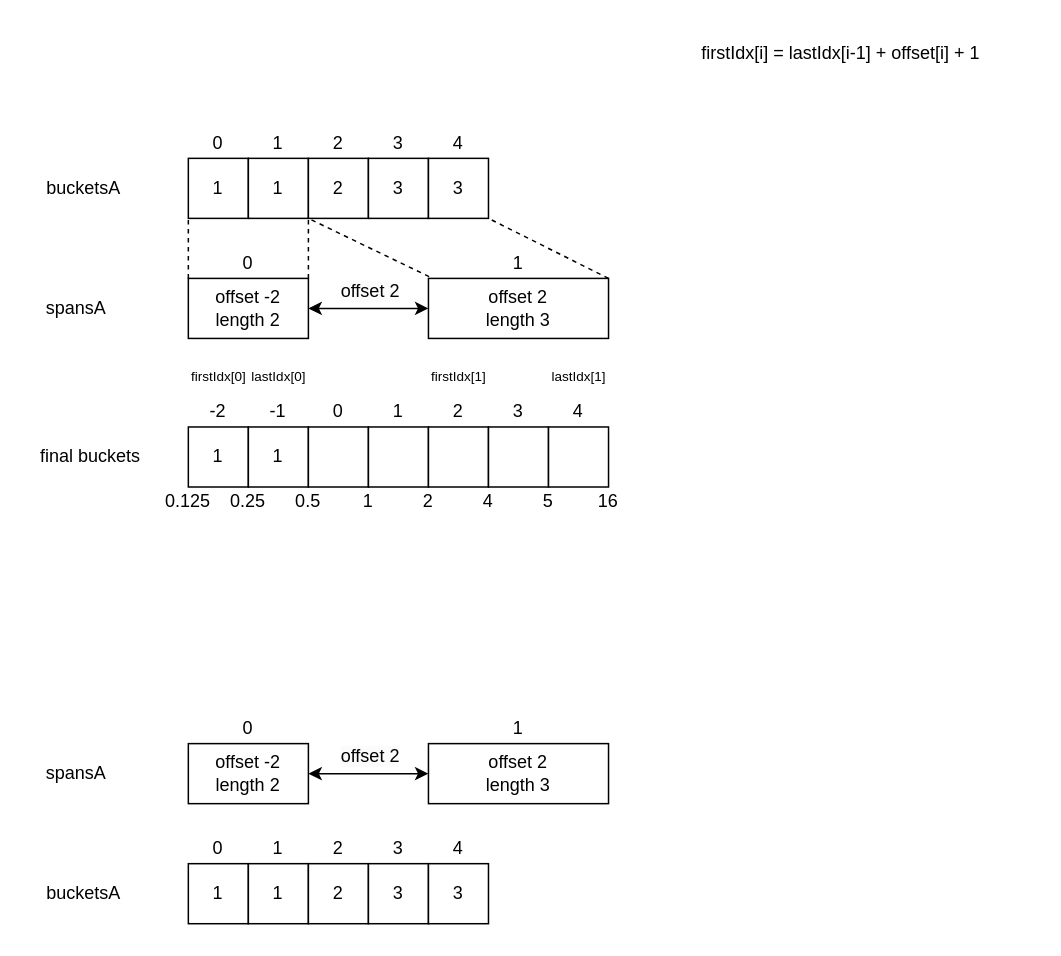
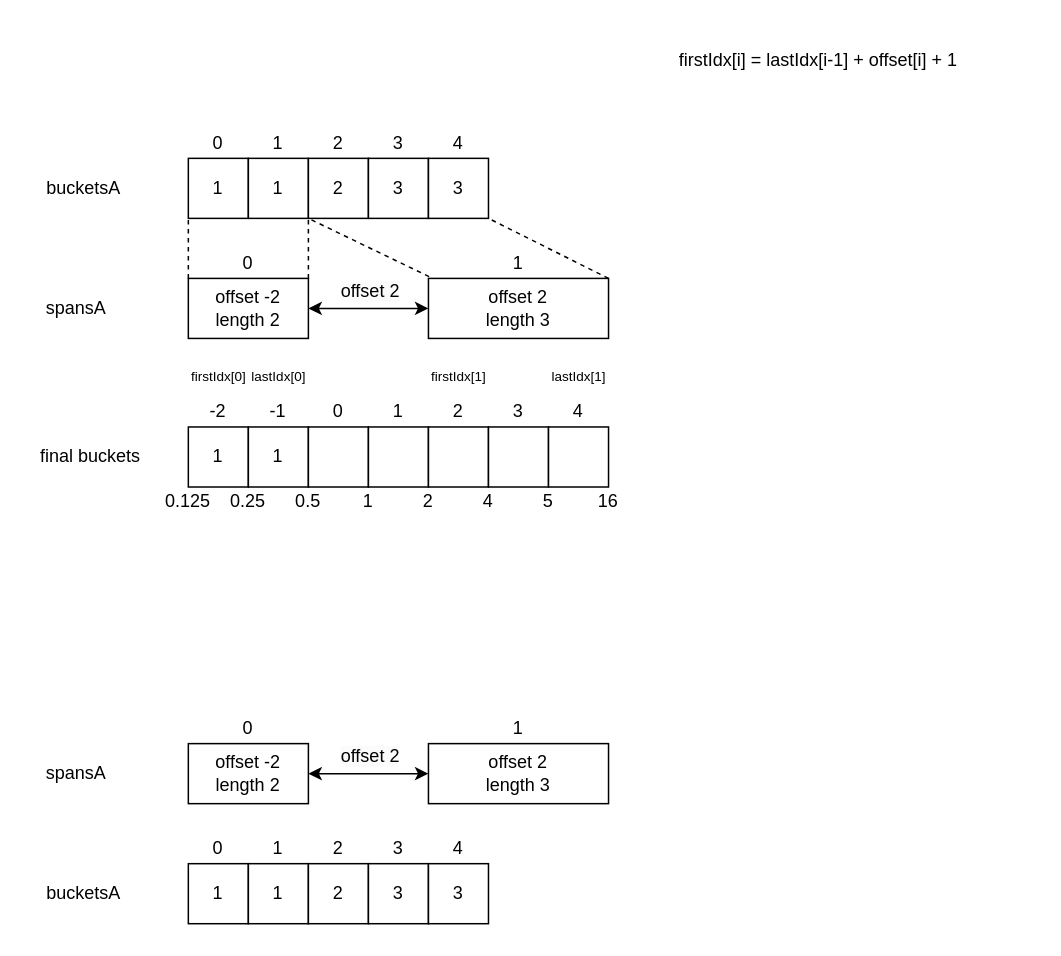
node "firstIdx[i] = lastIdx[i-1] + offset[i] + 1": moved (841, 53) -> (818, 61)
